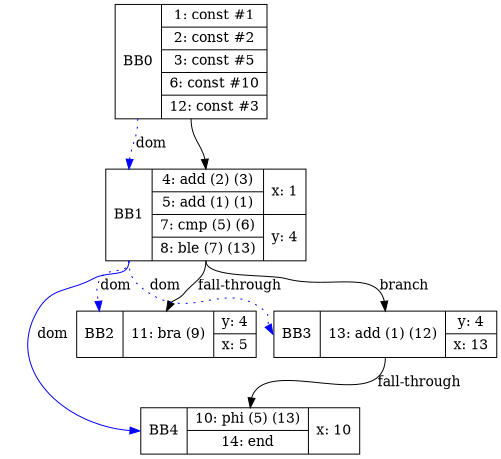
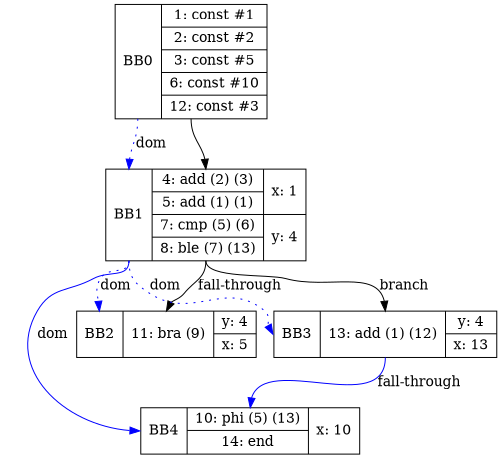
edge "BB3" -> "BB4": color black -> blue
